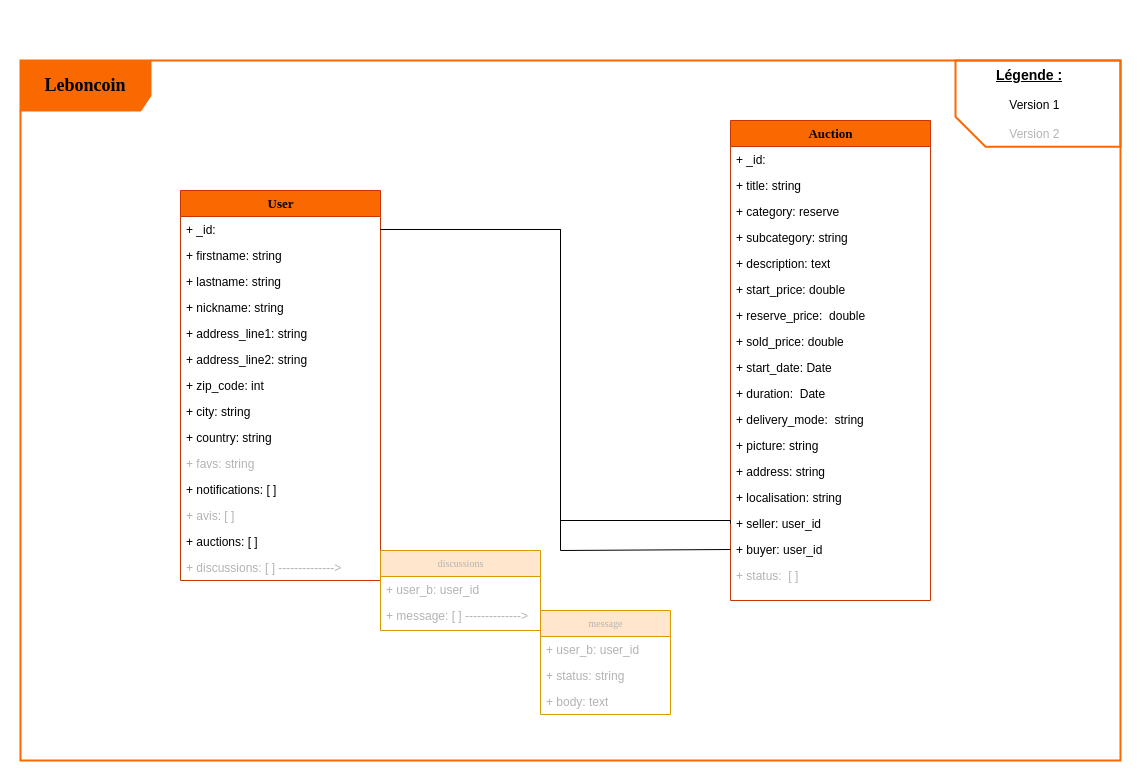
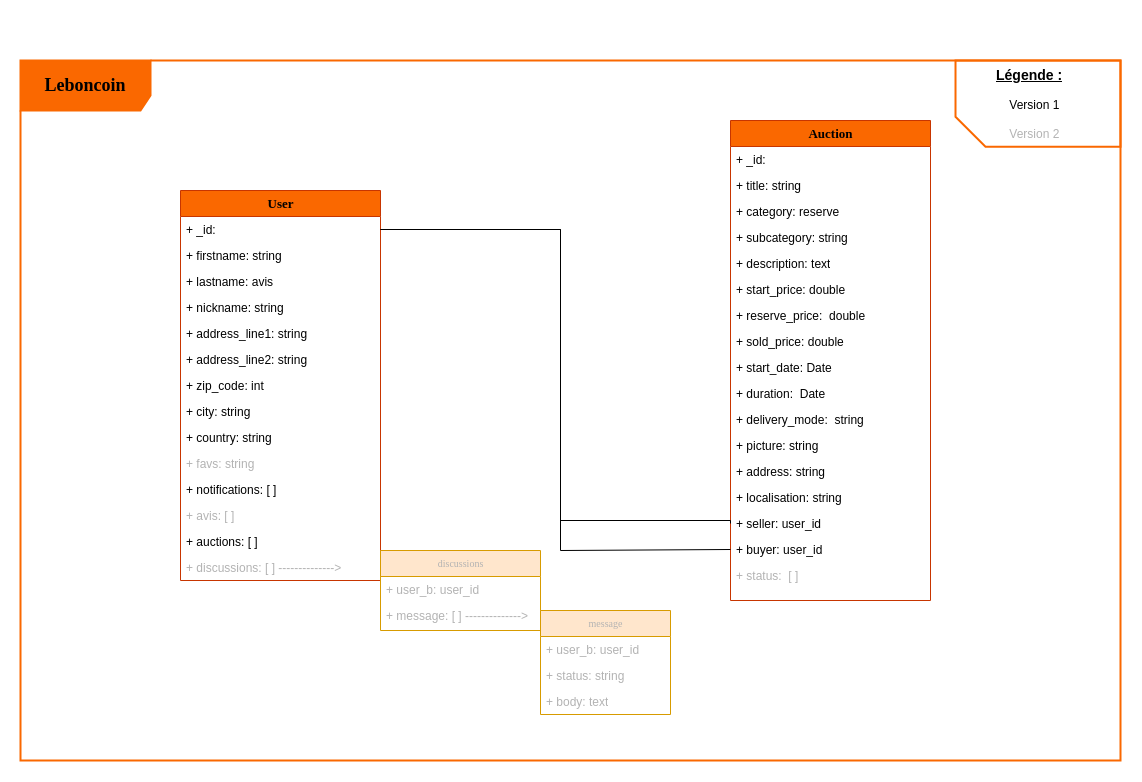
node "+ lastname: string": label "+ lastname: string" -> "+ lastname: avis"
